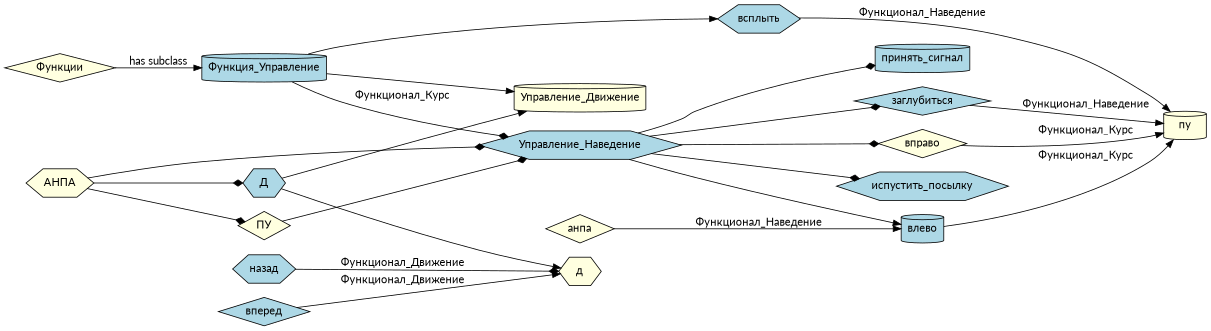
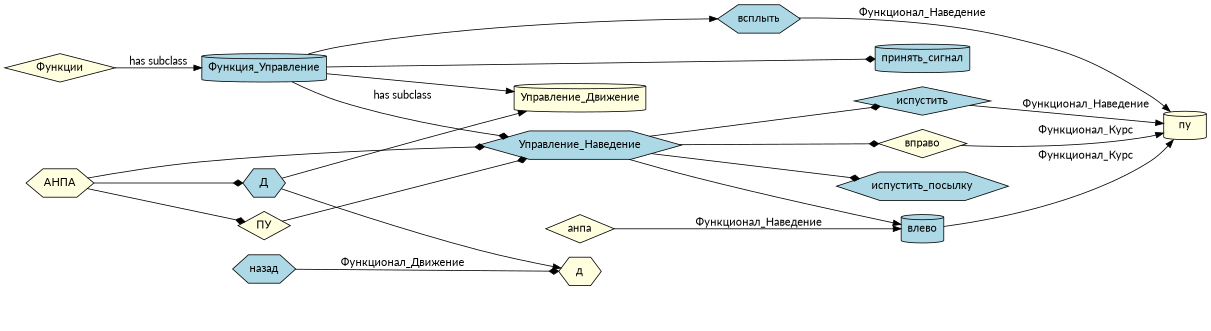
edge "Управление_Наведение" -> "принять_сигнал": now "Функция_Управление" -> "принять_сигнал"
edge "Функция_Управление" -> "Управление_Наведение": label "Функционал_Курс" -> "has subclass"
node "заглубиться": label "заглубиться" -> "испустить"
node "вперед": removed
